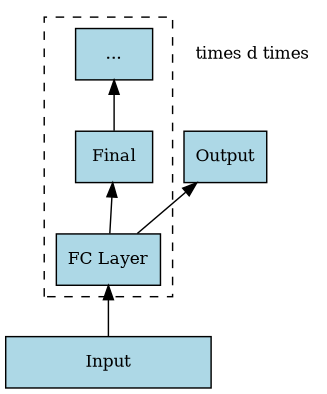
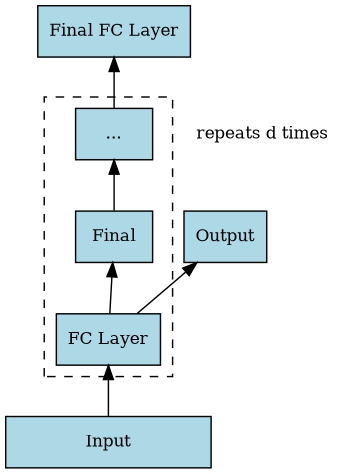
node "Final FC Layer": added
node "times d times": label "times d times" -> "repeats d times"
